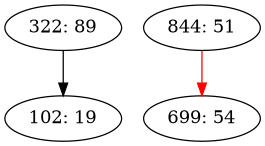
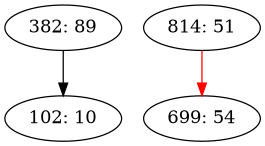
node "322: 89": label "322: 89" -> "382: 89"
node "844: 51": label "844: 51" -> "814: 51"
node "102: 19": label "102: 19" -> "102: 10"
